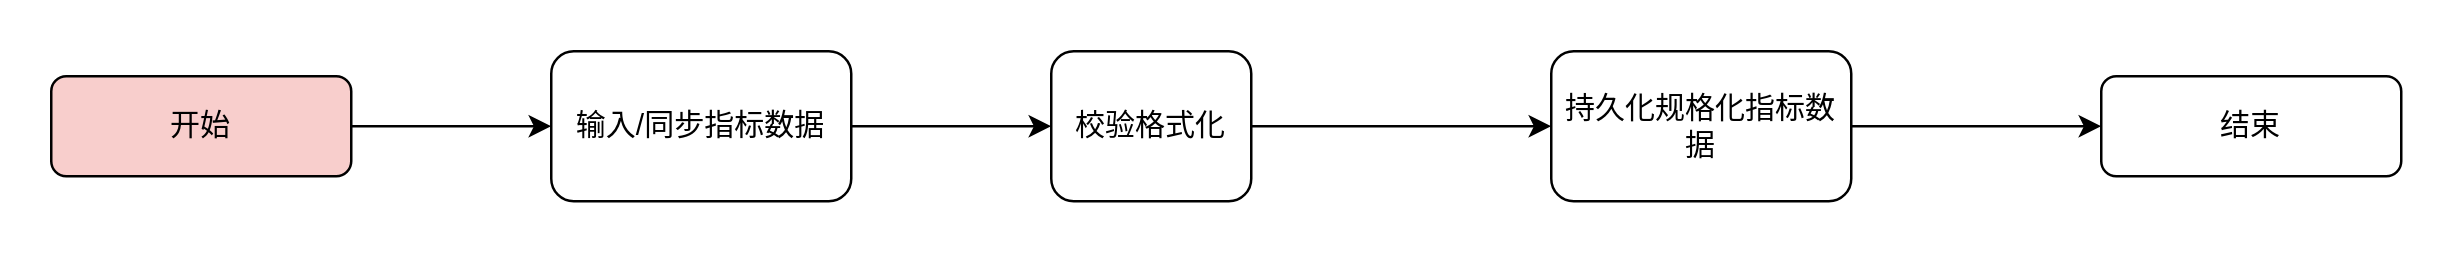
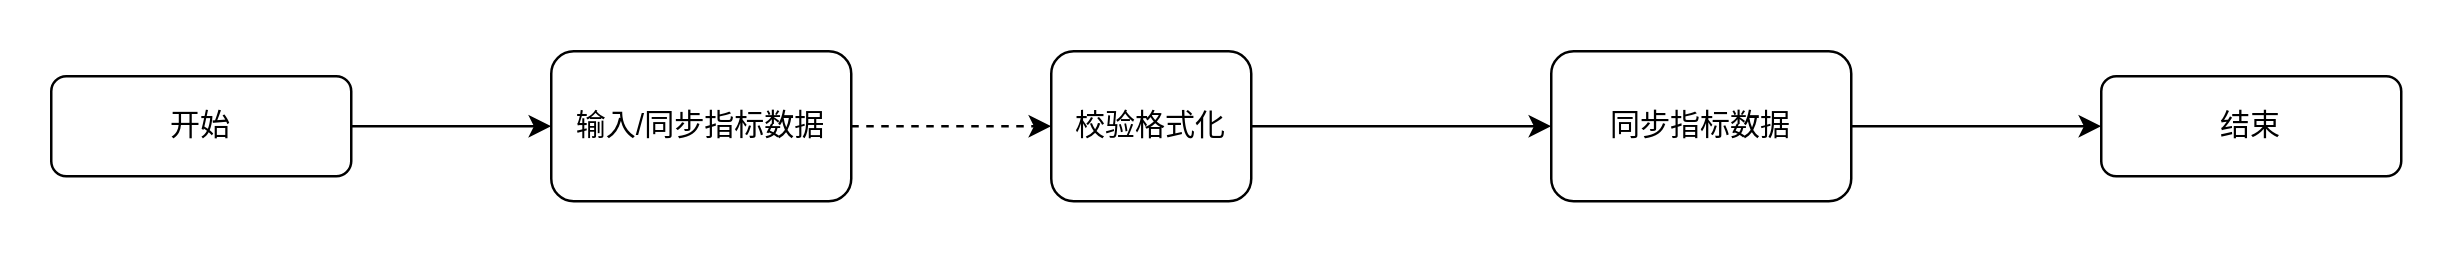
node "开始": fillcolor #f8cecc -> #ffffff
edge "输入/同步指标数据" -> "校验格式化": style solid -> dashed
node "持久化规格化指标数据": label "持久化规格化指标数据" -> "同步指标数据"
